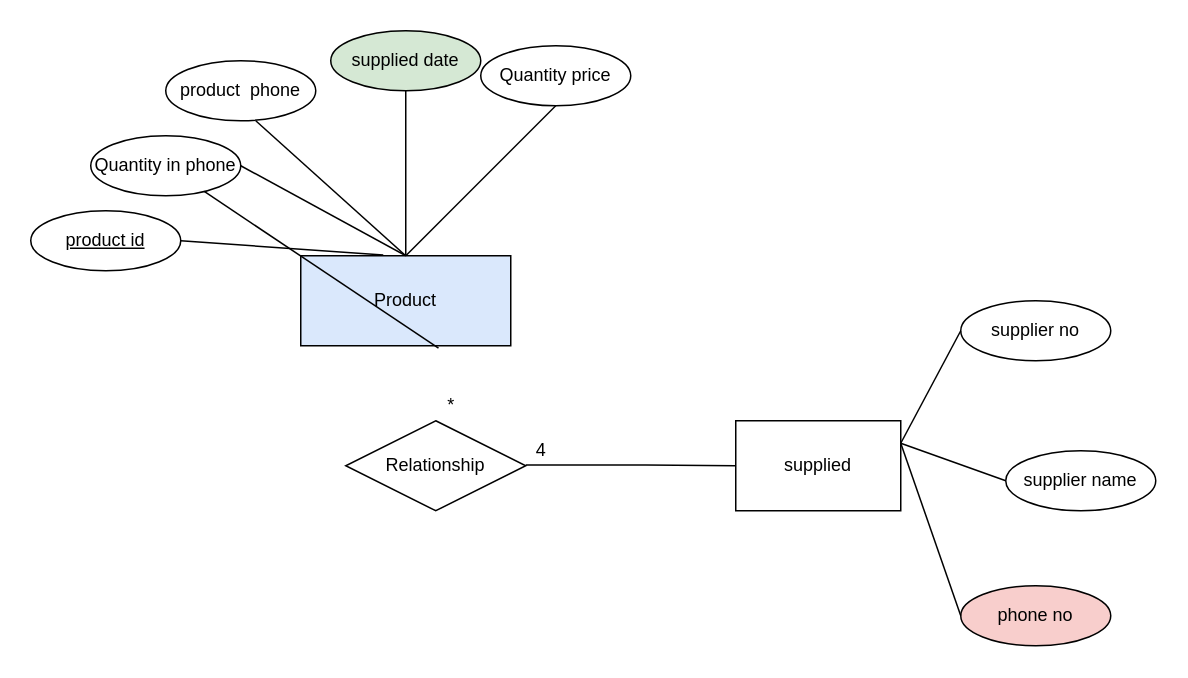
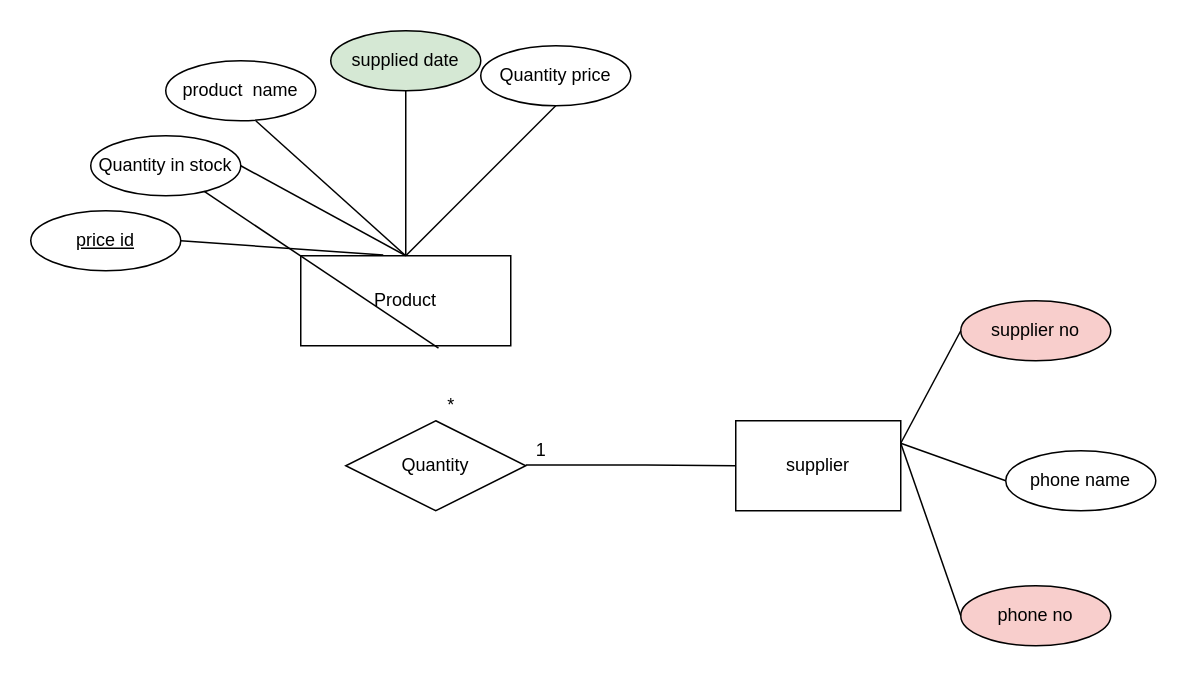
node "product phone": label "product phone" -> "product name"
node "Quantity in phone": label "Quantity in phone" -> "Quantity in stock"
node "product id": label "product id" -> "price id"
node "Product": fillcolor #dae8fc -> #ffffff
node "supplier no": fillcolor #ffffff -> #f8cecc
node "4": label "4" -> "1"
node "Relationship": label "Relationship" -> "Quantity"
node "supplied": label "supplied" -> "supplier"
node "supplier name": label "supplier name" -> "phone name"
